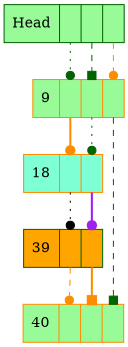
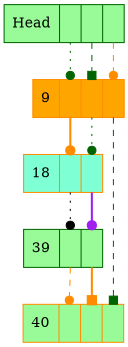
node "9": fillcolor palegreen -> orange
node "39": fillcolor orange -> palegreen
